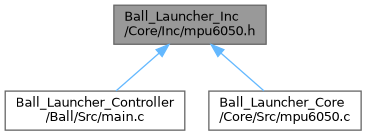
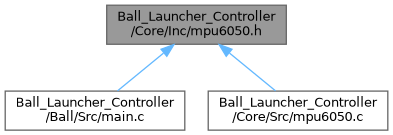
node "Ball_Launcher_Inc /Core/Inc/mpu6050.h": label "Ball_Launcher_Inc /Core/Inc/mpu6050.h" -> "Ball_Launcher_Controller /Core/Inc/mpu6050.h"
node "Ball_Launcher_Core /Core/Src/mpu6050.c": label "Ball_Launcher_Core /Core/Src/mpu6050.c" -> "Ball_Launcher_Controller /Core/Src/mpu6050.c"
